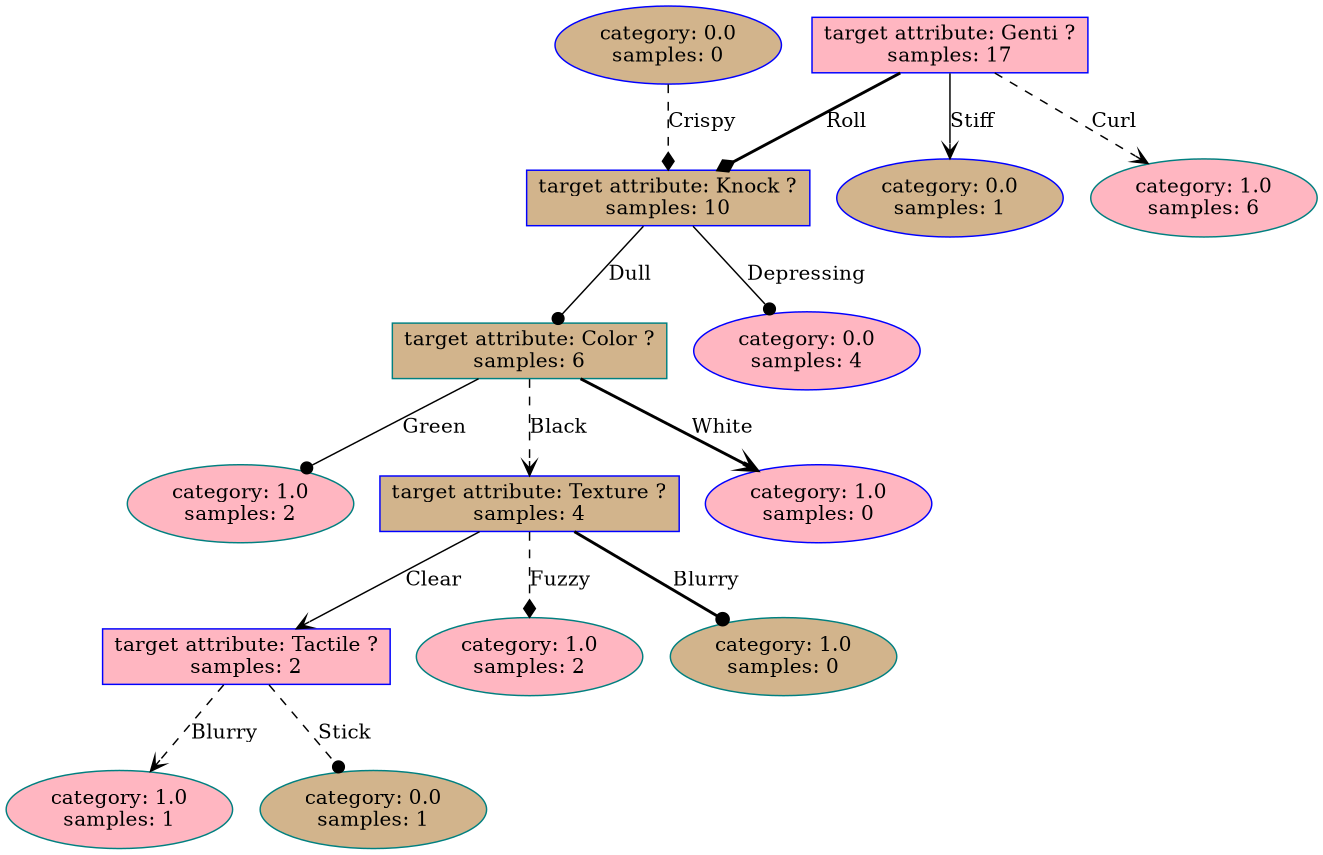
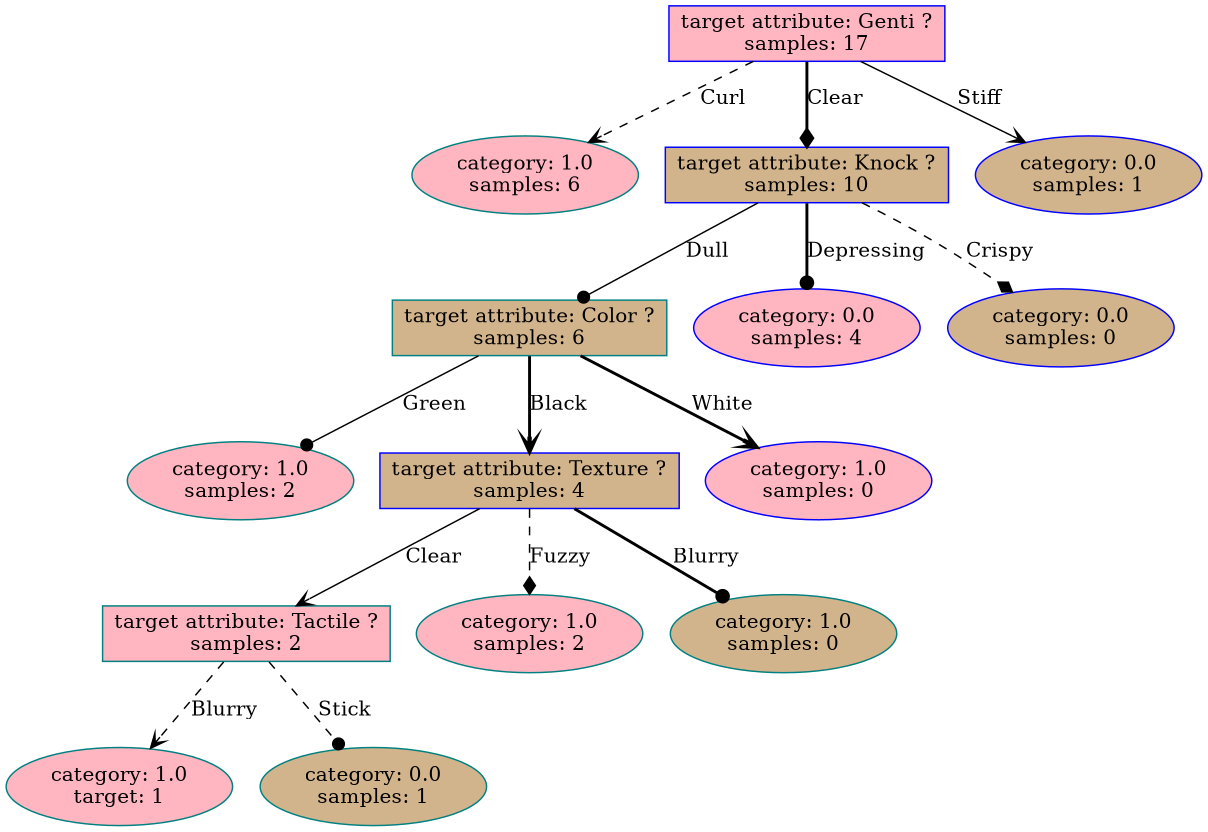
edge "category: 0.0 samples: 0" -> "target attribute: Knock ? samples: 10": reversed
edge "target attribute: Genti ? samples: 17" -> "target attribute: Knock ? samples: 10": label "Roll" -> "Clear"
edge "target attribute: Knock ? samples: 10" -> "category: 0.0 samples: 4": style solid -> bold
edge "target attribute: Color ? samples: 6" -> "target attribute: Texture ? samples: 4": style dashed -> bold
node "target attribute: Tactile ? samples: 2": color blue -> teal
node "category: 1.0 samples: 1": label "category: 1.0 samples: 1" -> "category: 1.0 target: 1"
